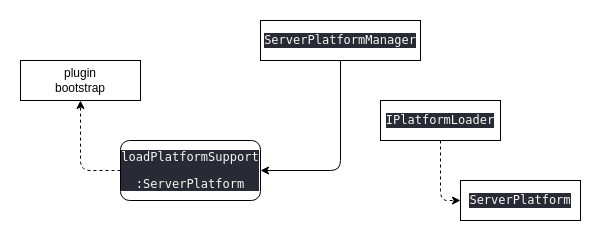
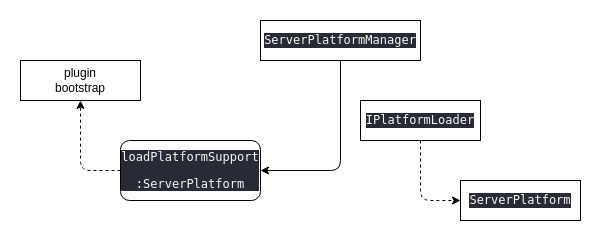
node "IPlatformLoader": moved (441, 121) -> (421, 121)
